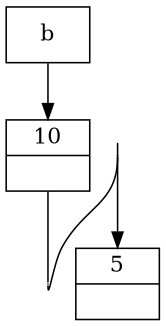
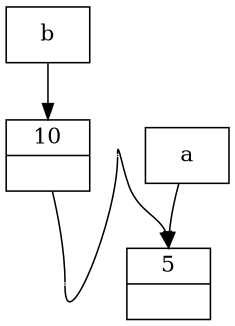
node "a": added
